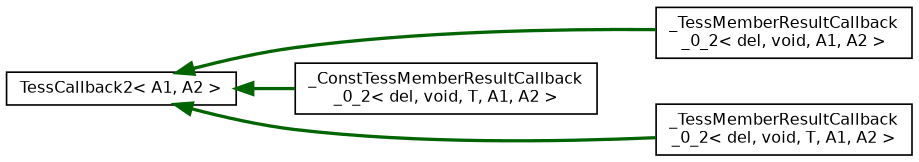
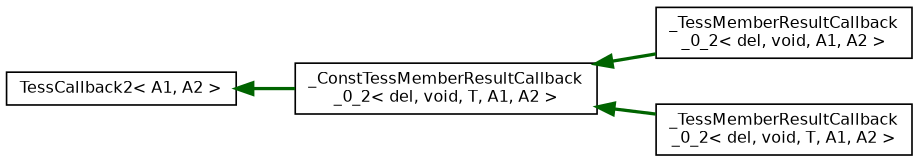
edge "_TessMemberResultCallback _0_2< del, void, A1, A2 >" -> "TessCallback2< A1, A2 >": now "_TessMemberResultCallback _0_2< del, void, A1, A2 >" -> "_ConstTessMemberResultCallback _0_2< del, void, T, A1, A2 >"
edge "_TessMemberResultCallback _0_2< del, void, T, A1, A2 >" -> "TessCallback2< A1, A2 >": now "_TessMemberResultCallback _0_2< del, void, T, A1, A2 >" -> "_ConstTessMemberResultCallback _0_2< del, void, T, A1, A2 >"
